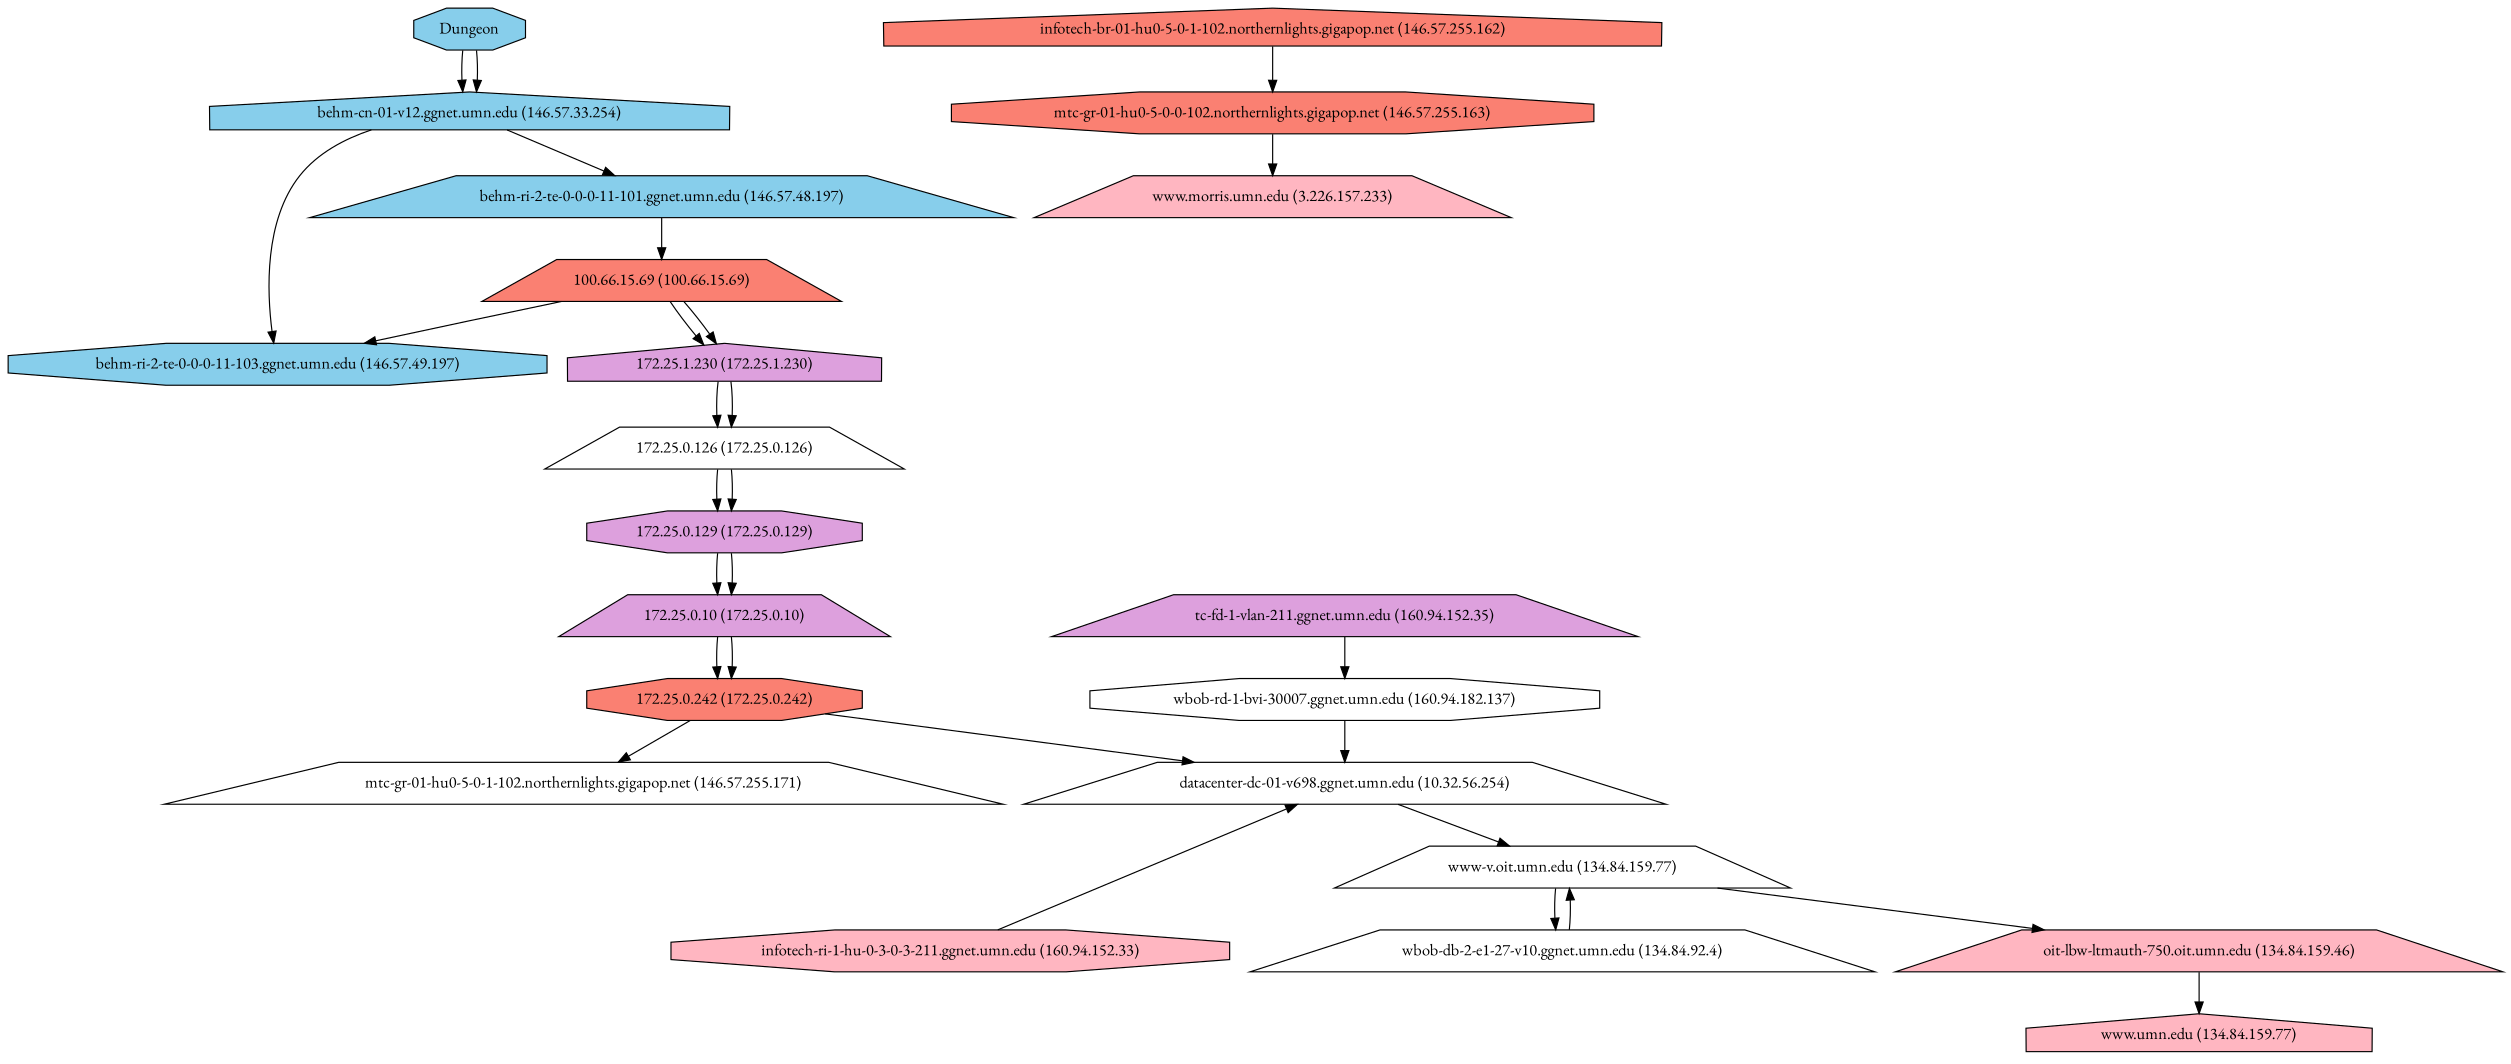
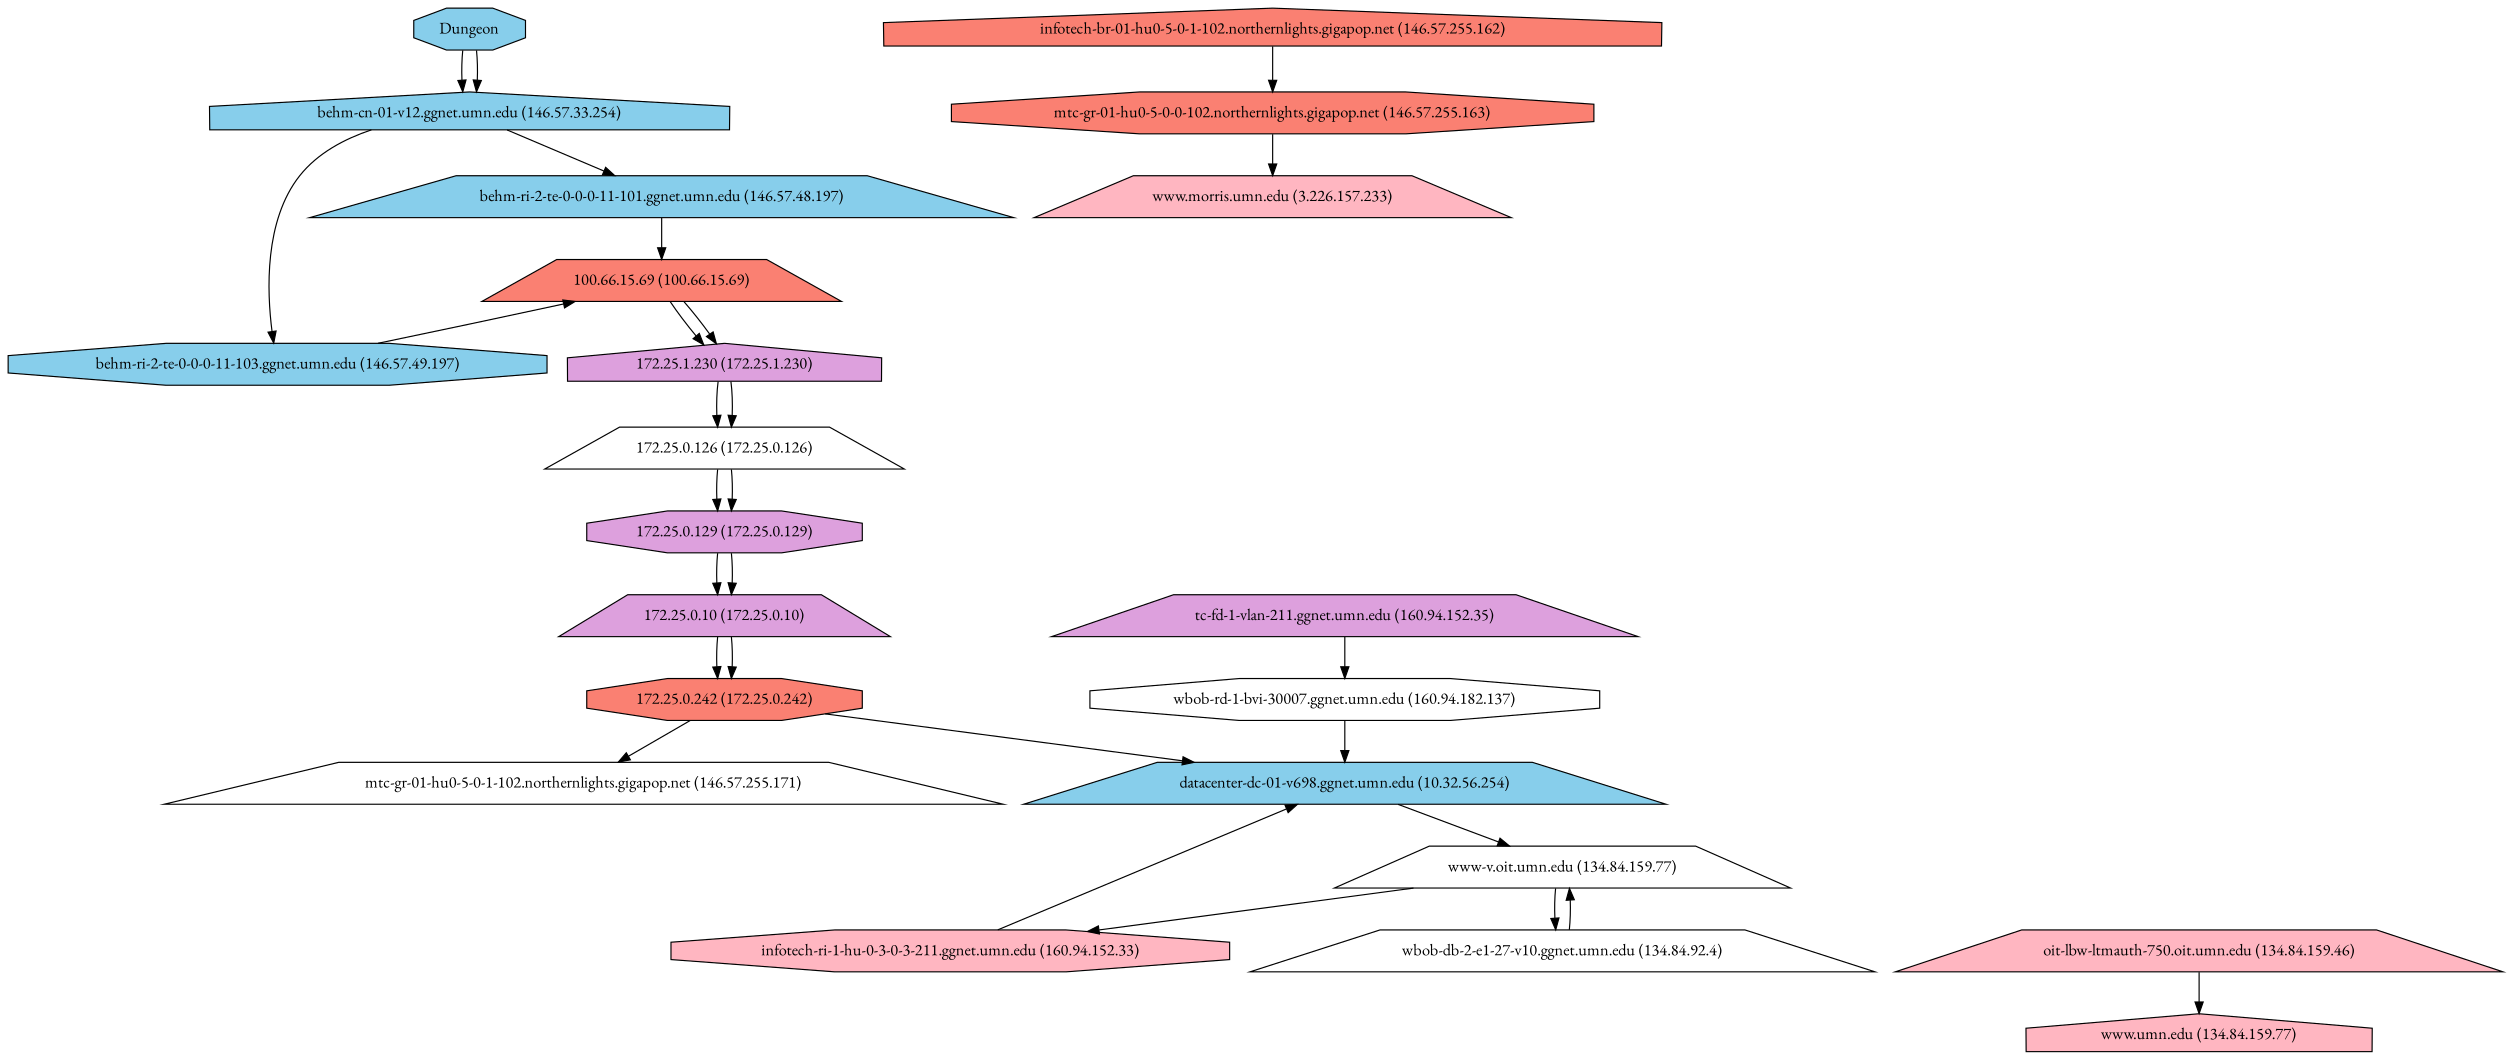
edge "100.66.15.69 (100.66.15.69)" -> "behm-ri-2-te-0-0-0-11-103.ggnet.umn.edu (146.57.49.197)": reversed
node "datacenter-dc-01-v698.ggnet.umn.edu (10.32.56.254)": fillcolor white -> skyblue
edge "www-v.oit.umn.edu (134.84.159.77)" -> "oit-lbw-ltmauth-750.oit.umn.edu (134.84.159.46)": now "www-v.oit.umn.edu (134.84.159.77)" -> "infotech-ri-1-hu-0-3-0-3-211.ggnet.umn.edu (160.94.152.33)"
